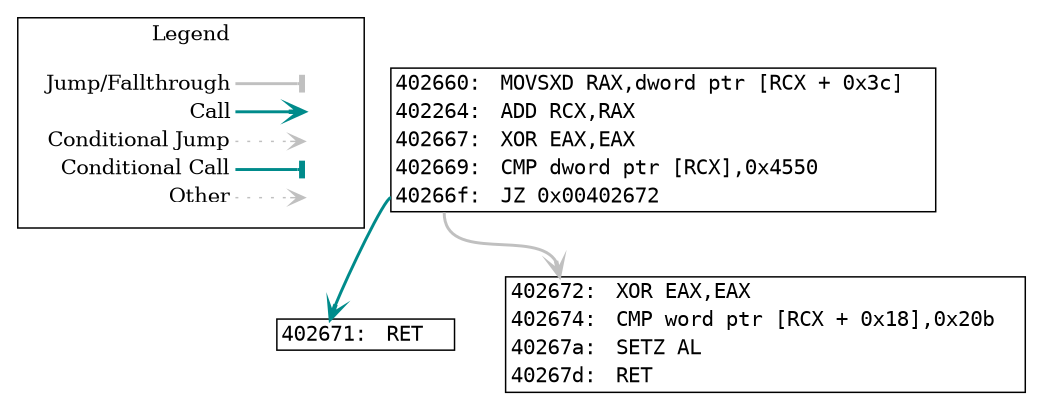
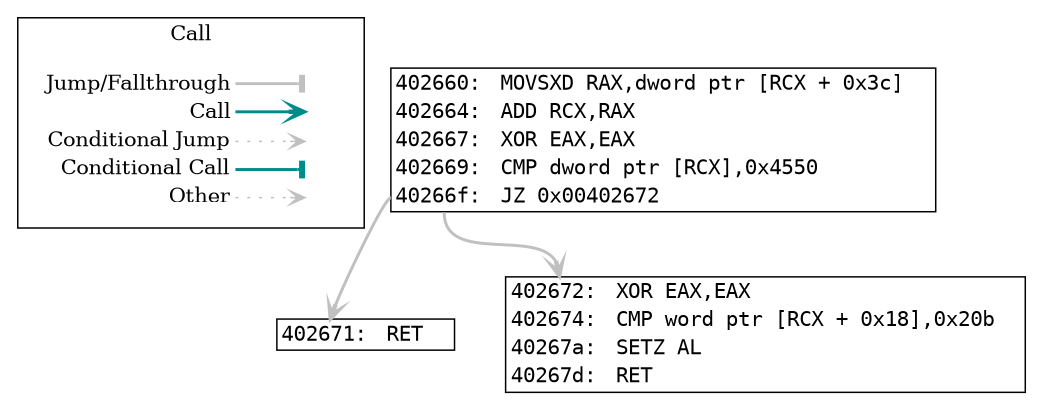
cluster "Legend": label "Legend" -> "Call"
node "402660:": text "402264:" -> "402664:"
edge "402660:" -> "402671:": color cyan4 -> gray
